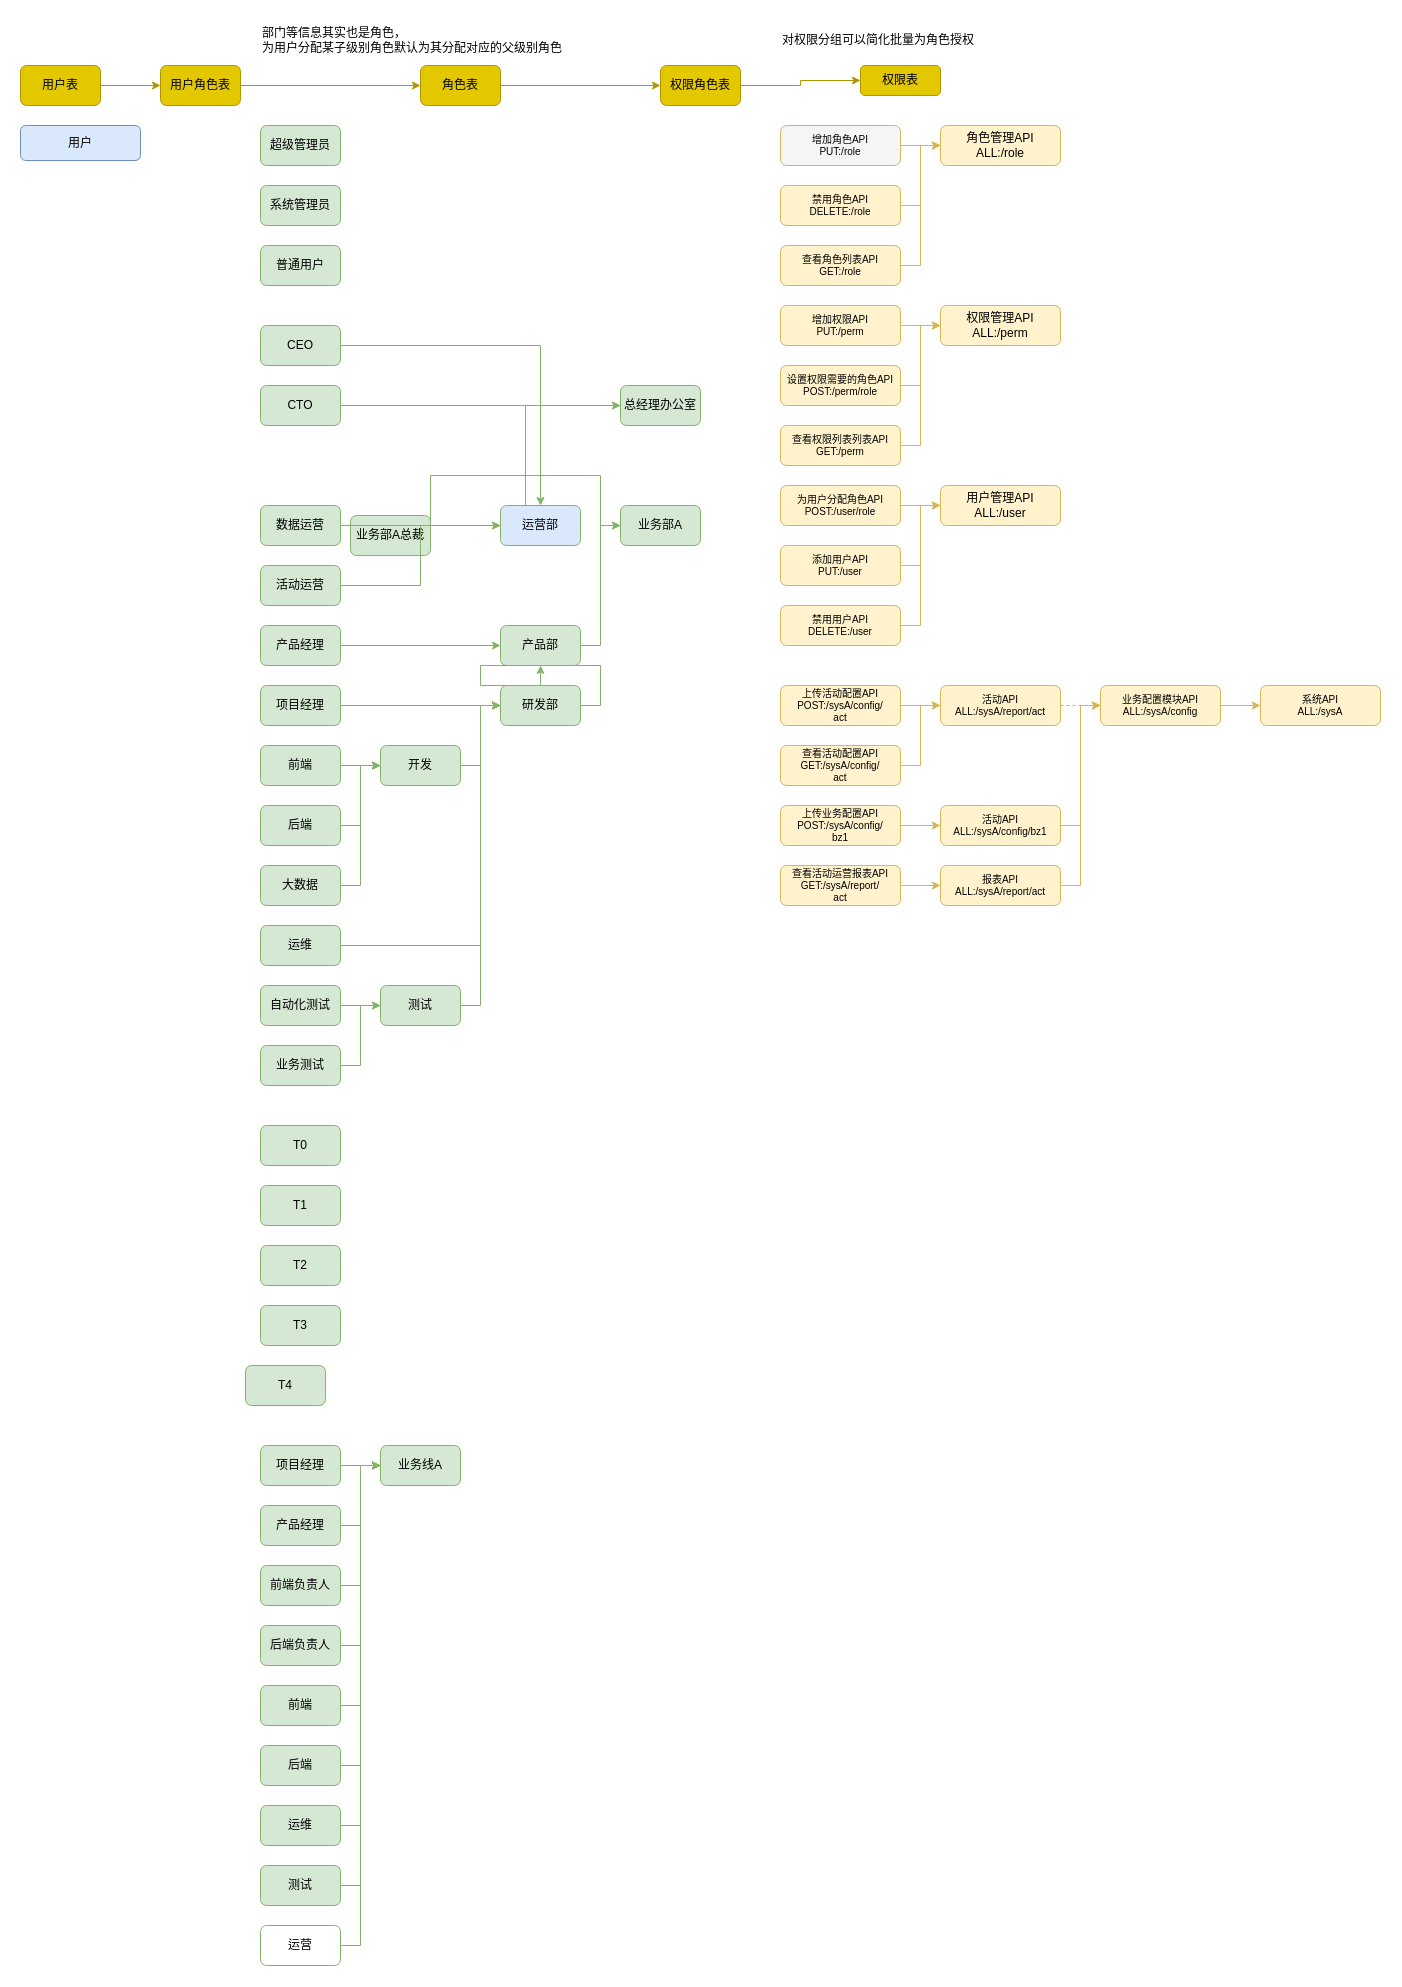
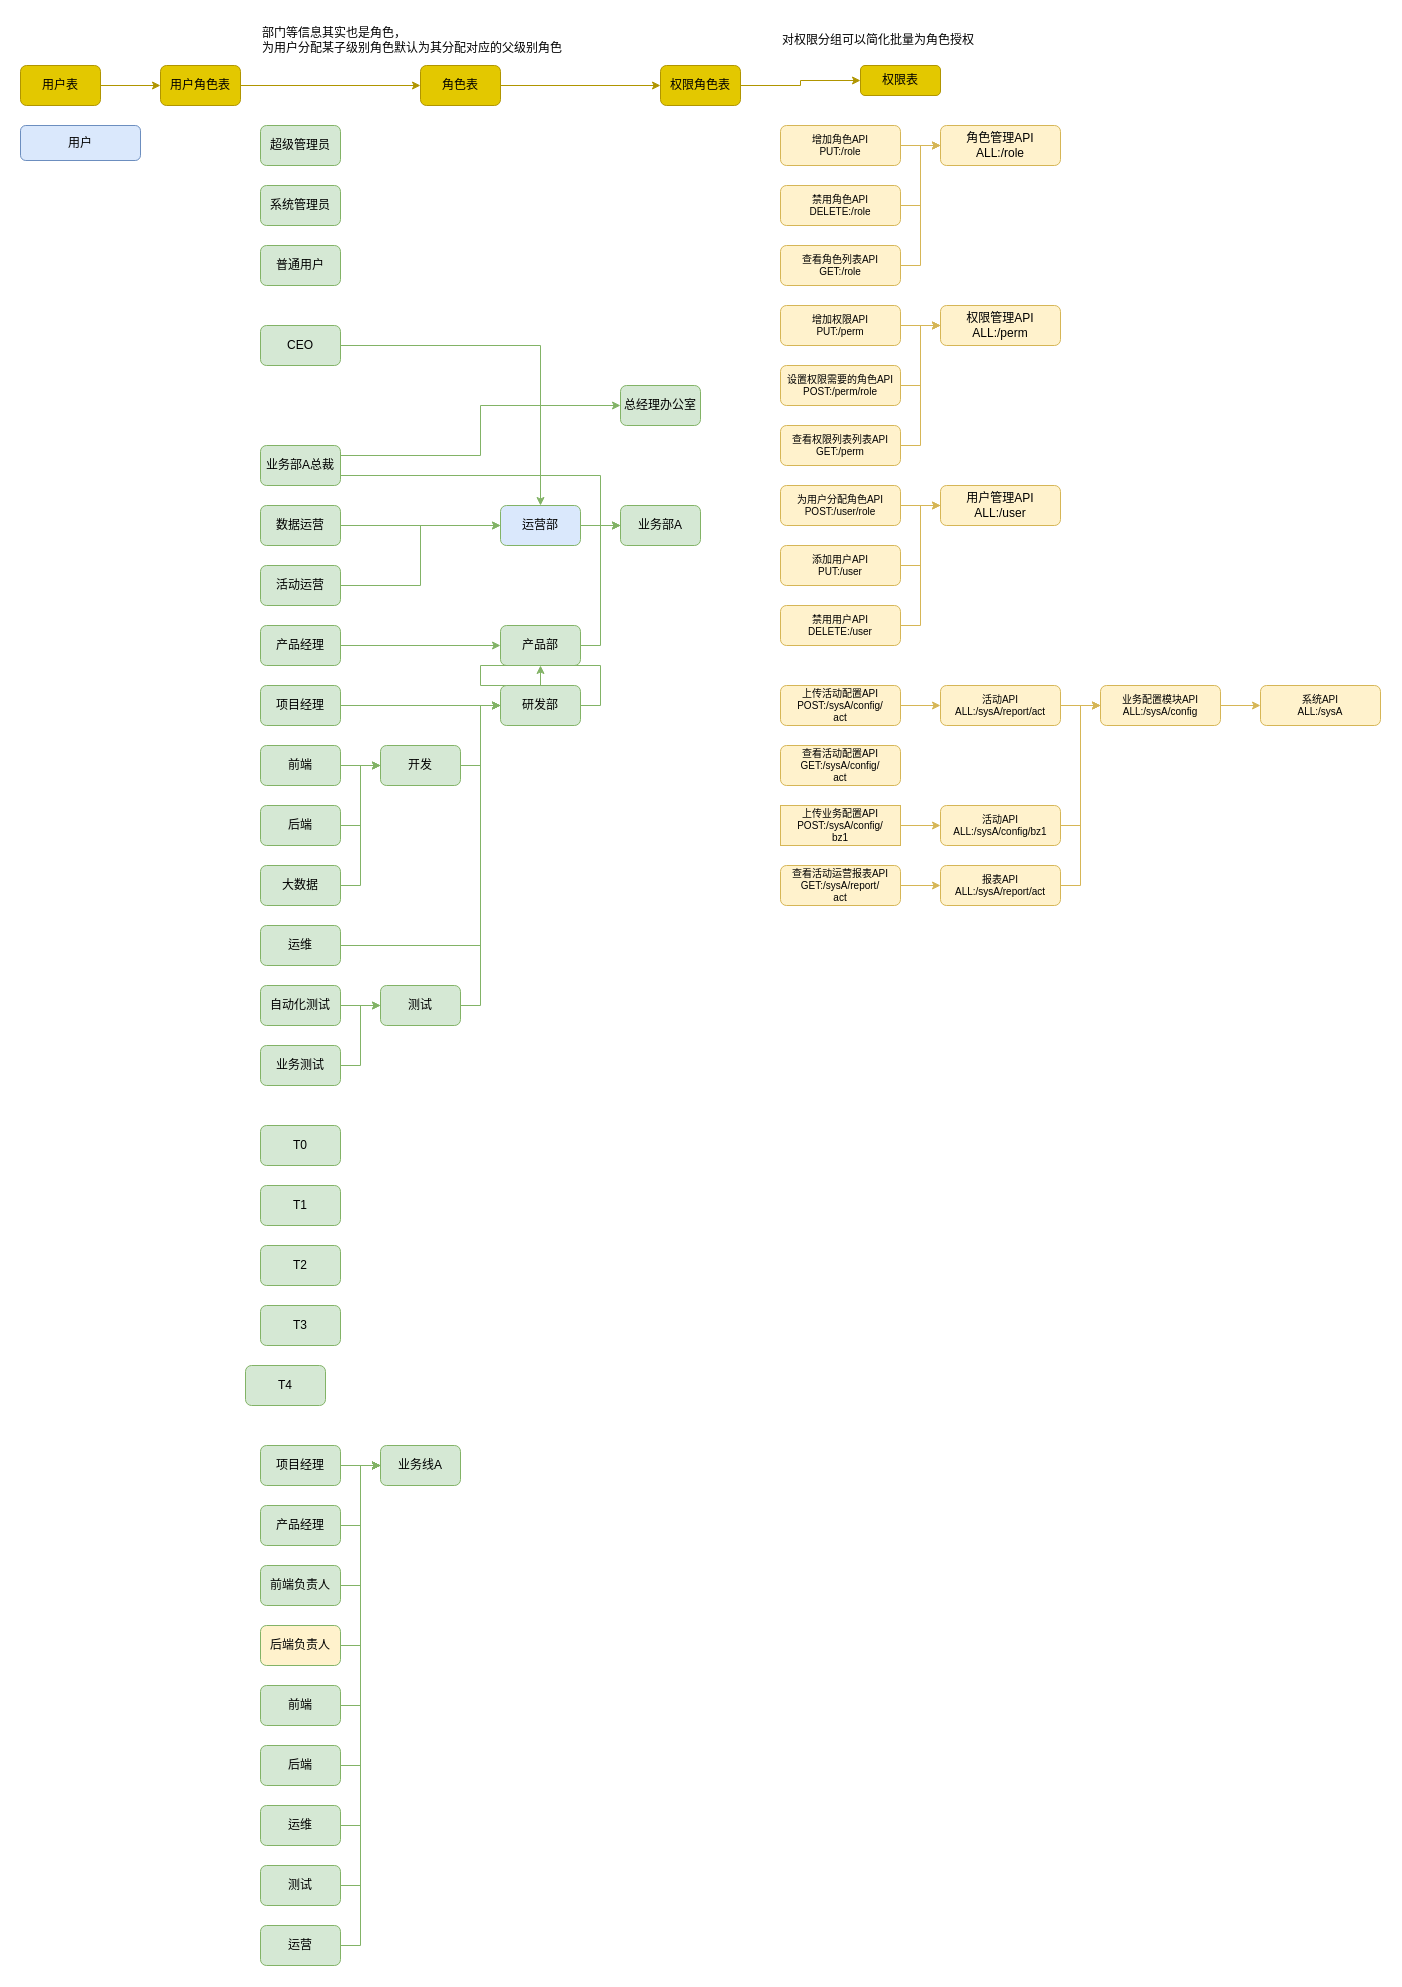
node "增加角色APIPUT:/role": fillcolor #f5f5f5 -> #fff2cc
node "CTO": removed
edge "CTO" -> "总经理办公室": removed
edge "运营部" -> "业务部A": added
node "业务部A总裁": moved (391, 536) -> (301, 466)
edge "活动APIALL:/sysA/report/act" -> "业务配置模块APIALL:/sysA/config": style dashed -> solid
edge "查看活动配置APIGET:/sysA/config/act" -> "活动APIALL:/sysA/report/act": removed
node "上传业务配置APIPOST:/sysA/config/bz1": shape rounded rectangle -> rectangle
node "后端负责人": fillcolor #d5e8d4 -> #fff2cc
node "运营": fillcolor #ffffff -> #d5e8d4
